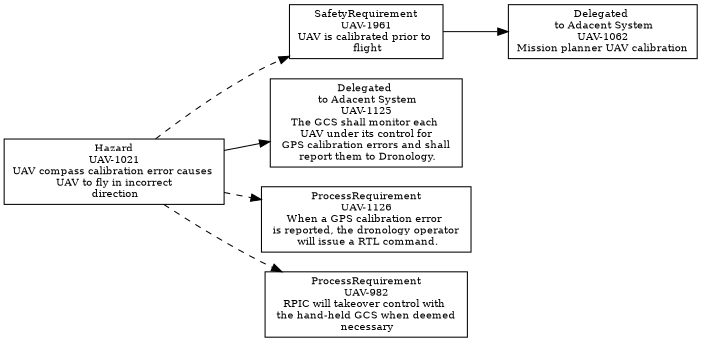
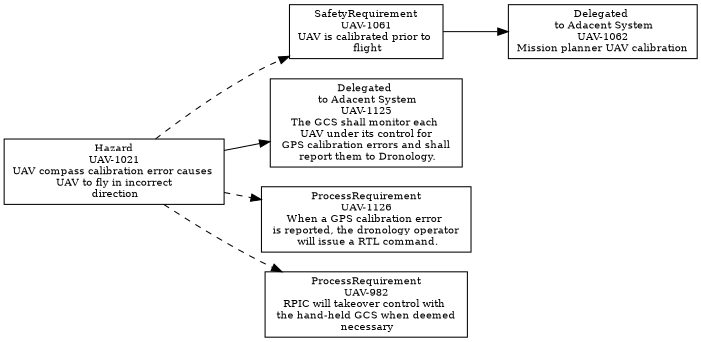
node "SafetyRequirement UAV-1961 UAV is calibrated prior to flight": label "SafetyRequirement UAV-1961 UAV is calibrated prior to flight" -> "SafetyRequirement UAV-1061 UAV is calibrated prior to flight"
